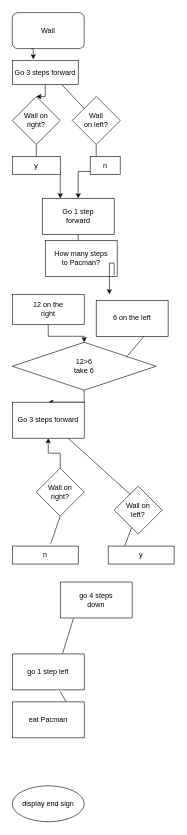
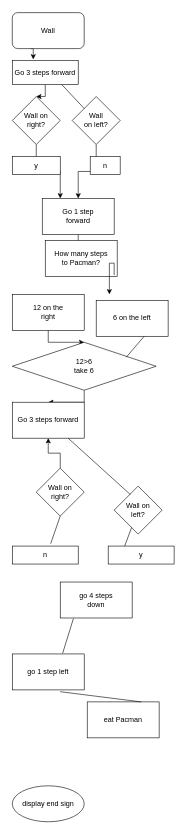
node "12 on the right": size 72x30 -> 72x36
node "eat Pacman": moved (48, 720) -> (123, 720)
